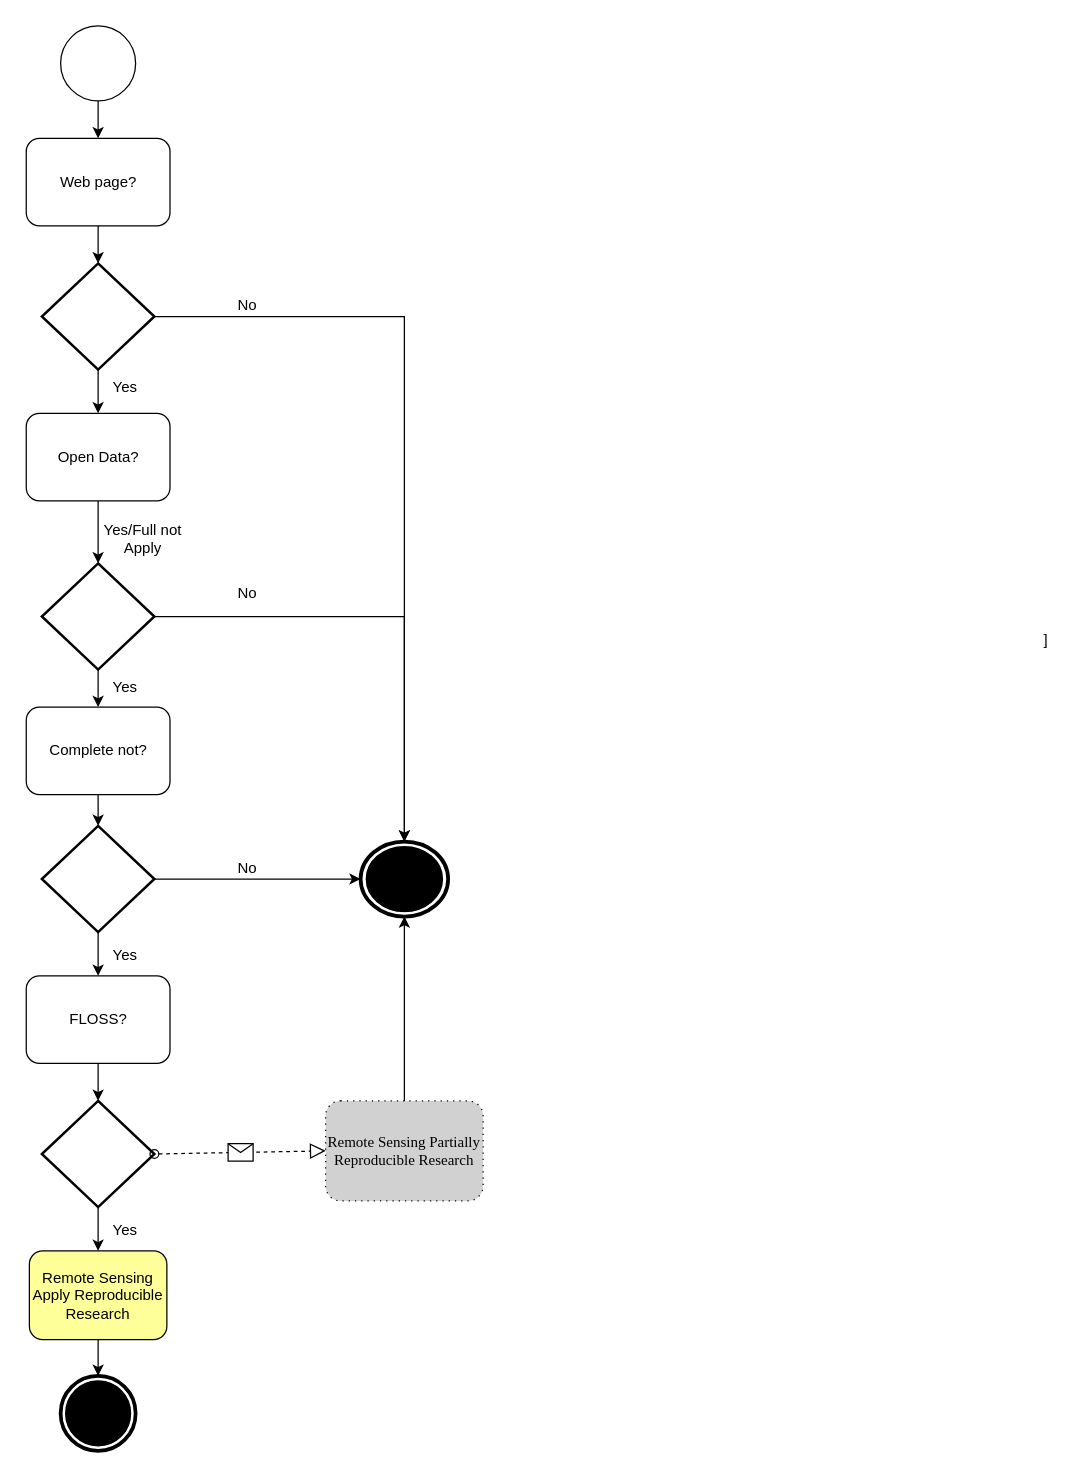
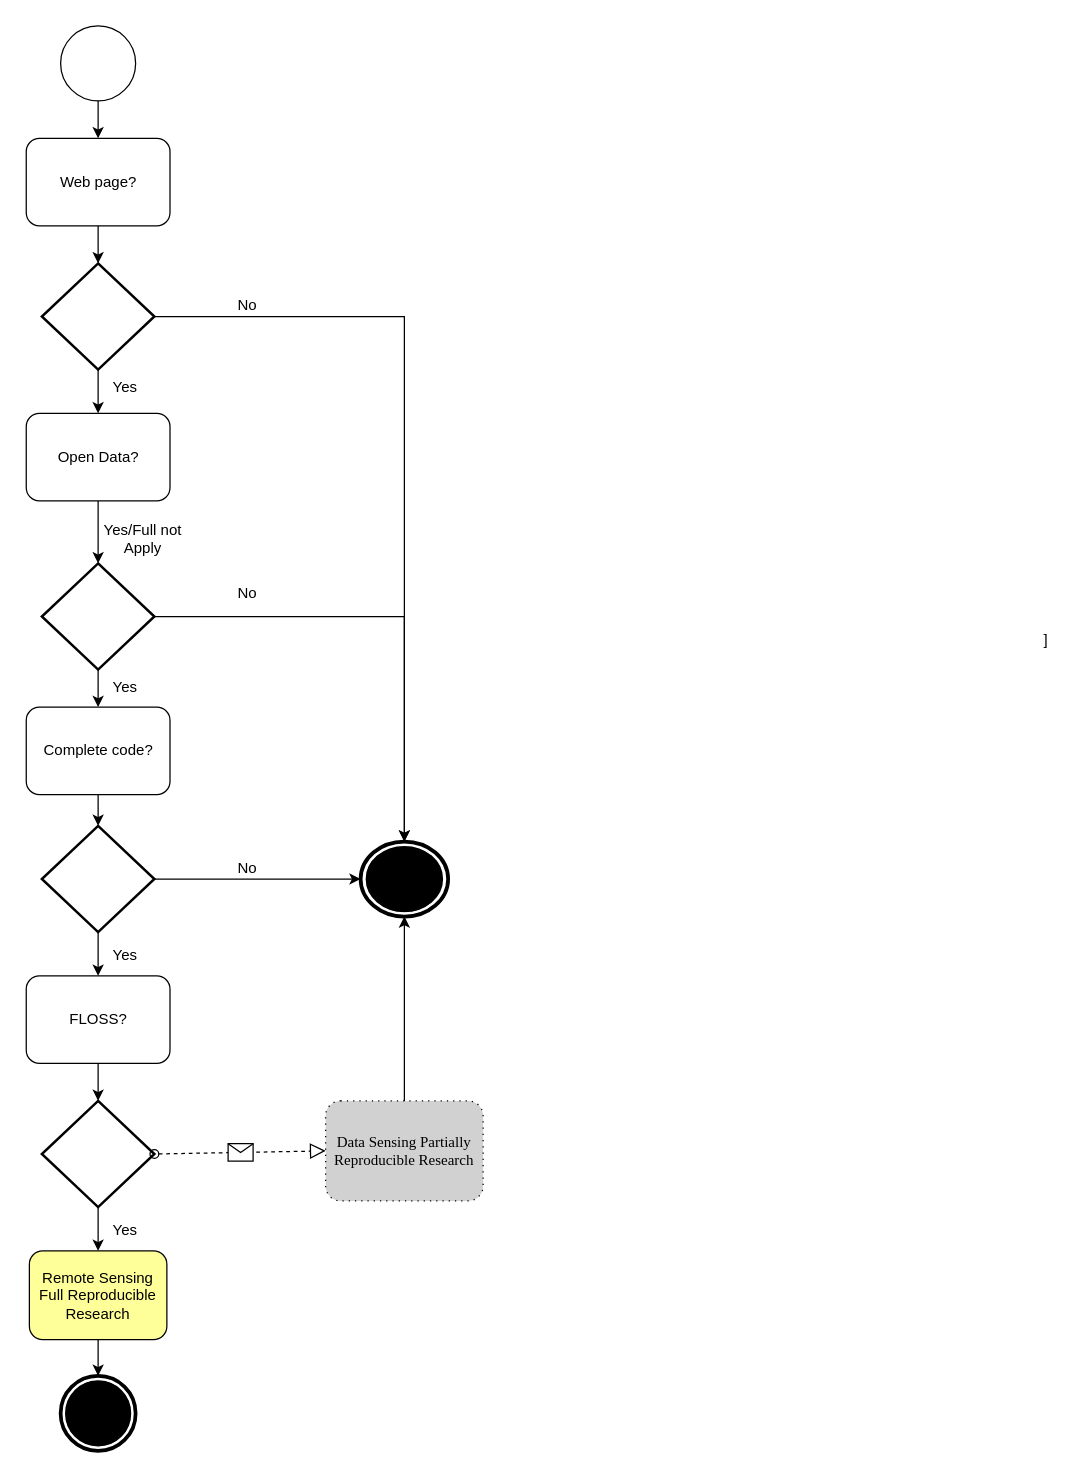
node "Complete not?": label "Complete not?" -> "Complete code?"
node "Remote Sensing Partially Reproducible Research": label "Remote Sensing Partially Reproducible Research" -> "Data Sensing Partially Reproducible Research"
node "Remote Sensing Apply Reproducible Research": label "Remote Sensing Apply Reproducible Research" -> "Remote Sensing Full Reproducible Research"
